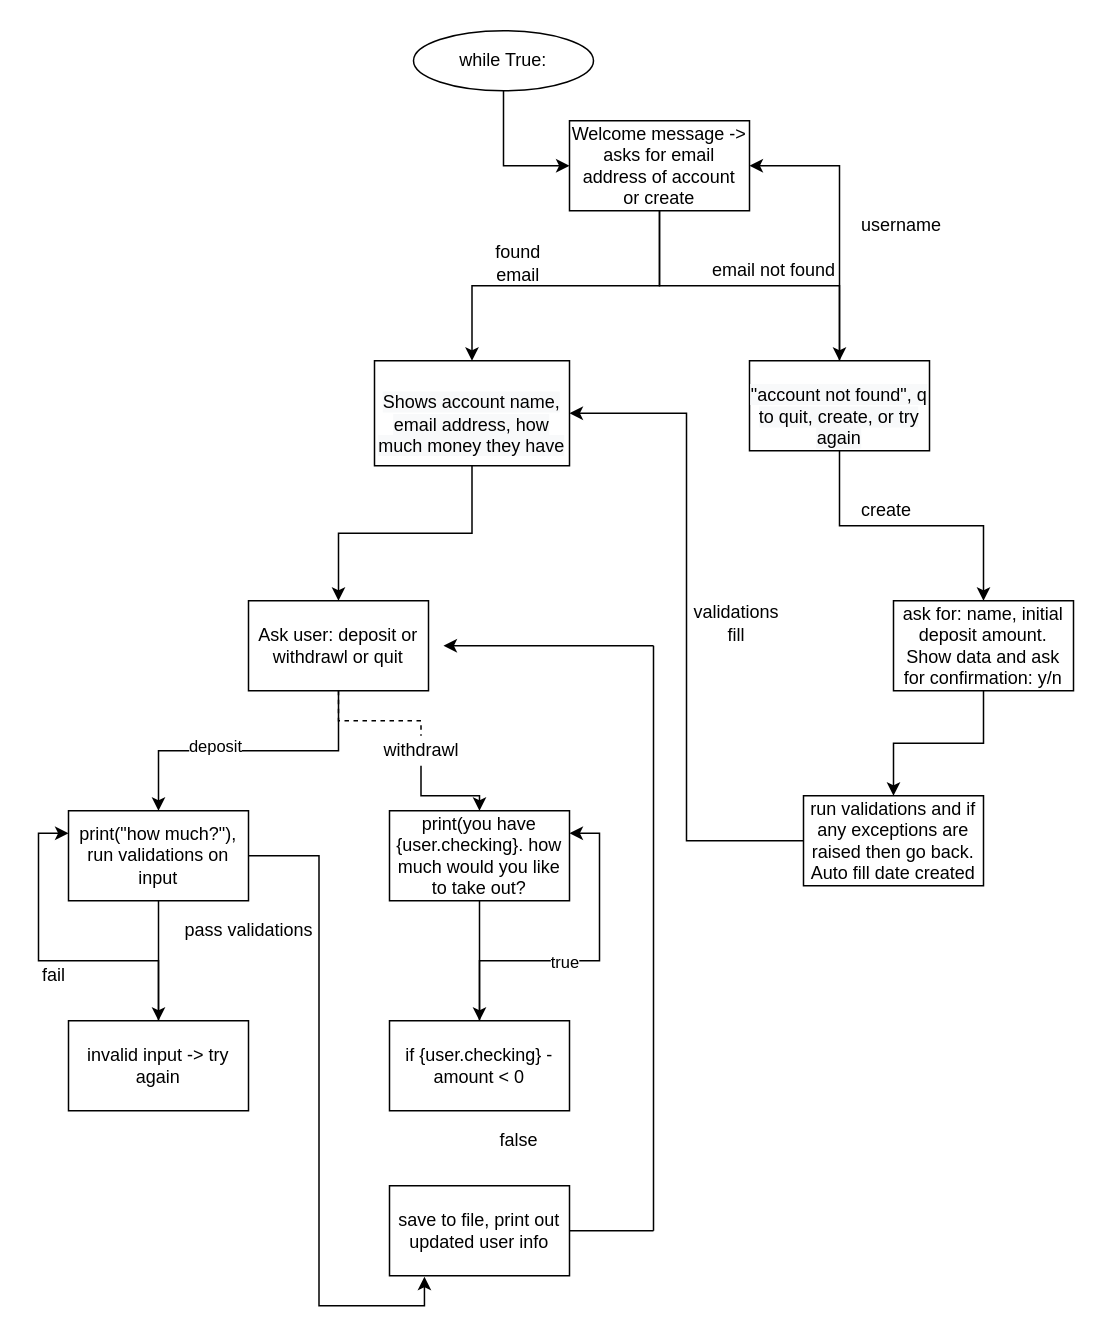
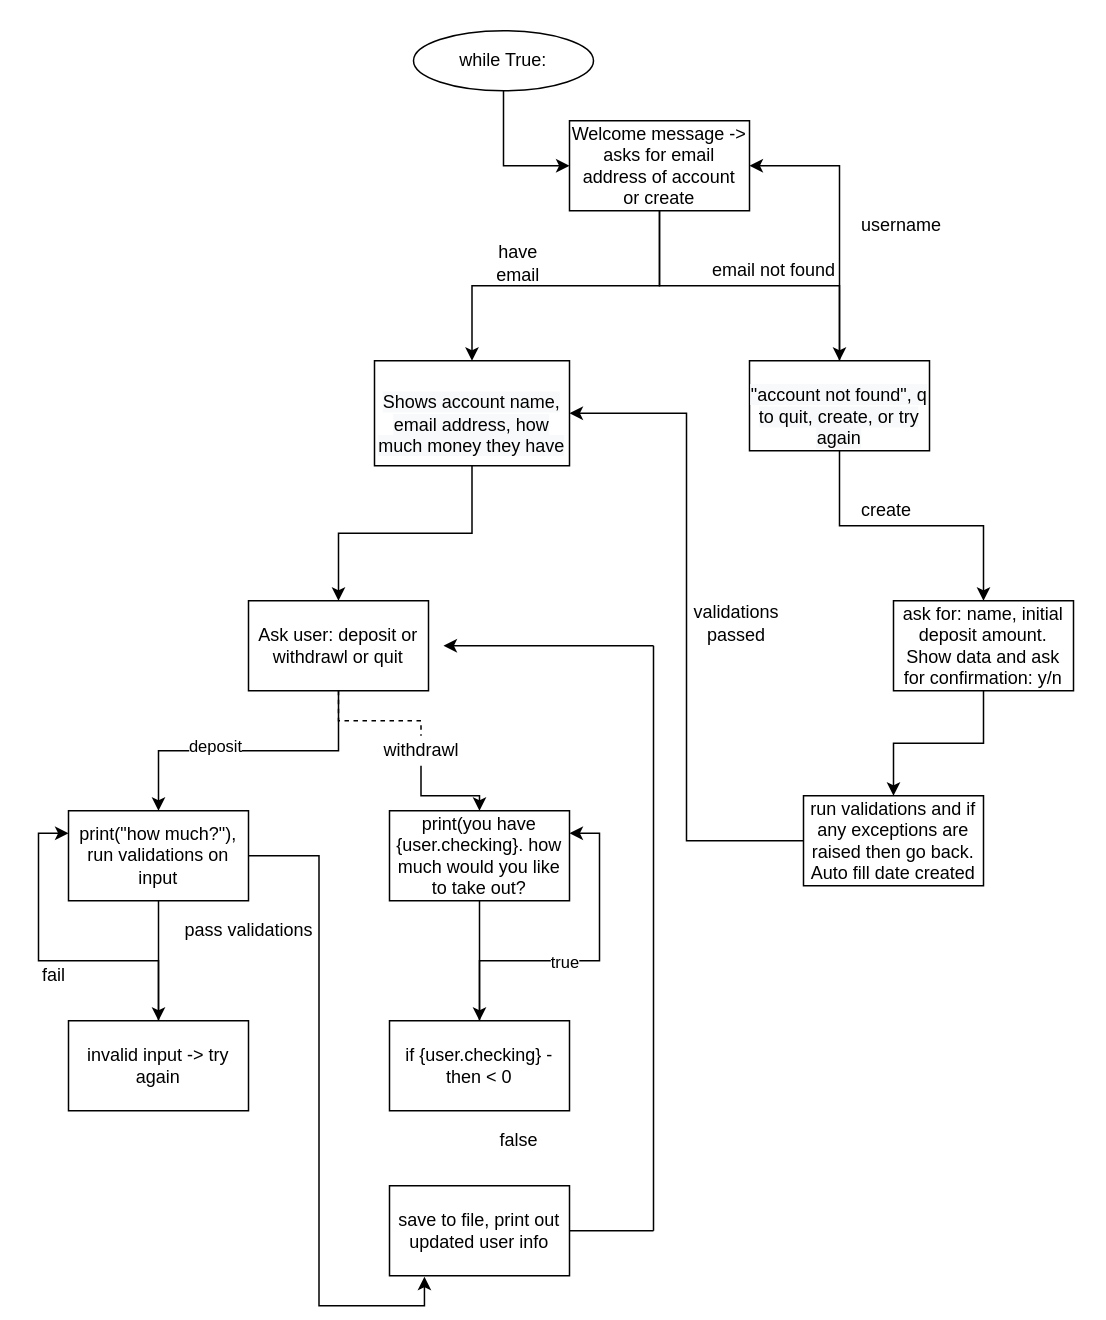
node "found email": label "found email" -> "have email"
node "validations fill": label "validations fill" -> "validations passed"
node "if {user.checking} - amount < 0": label "if {user.checking} - amount < 0" -> "if {user.checking} - then < 0"
